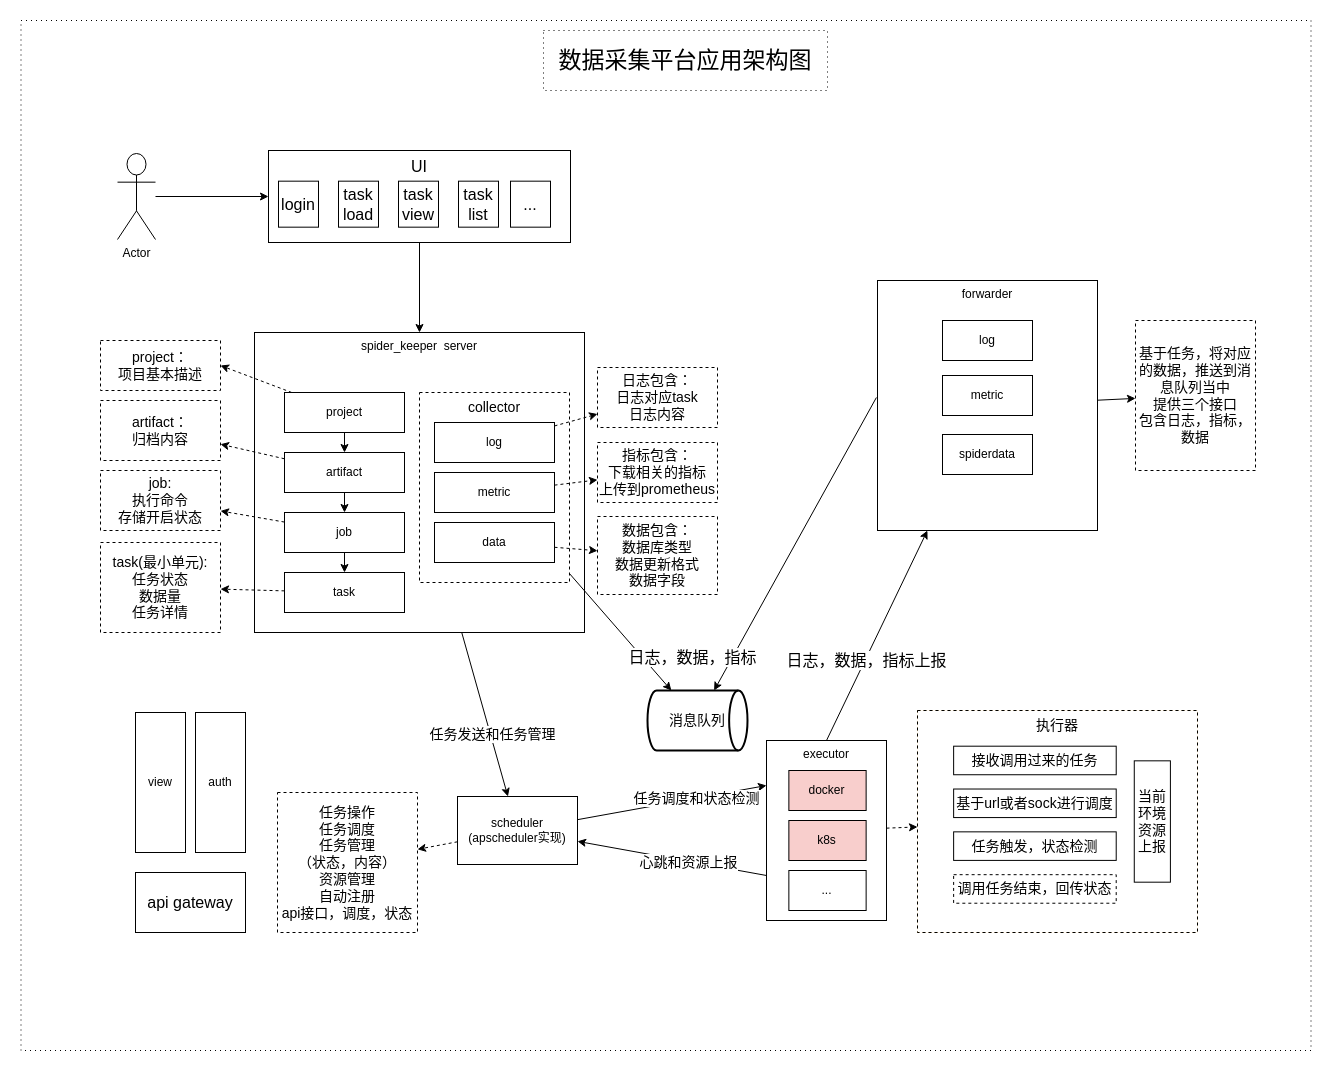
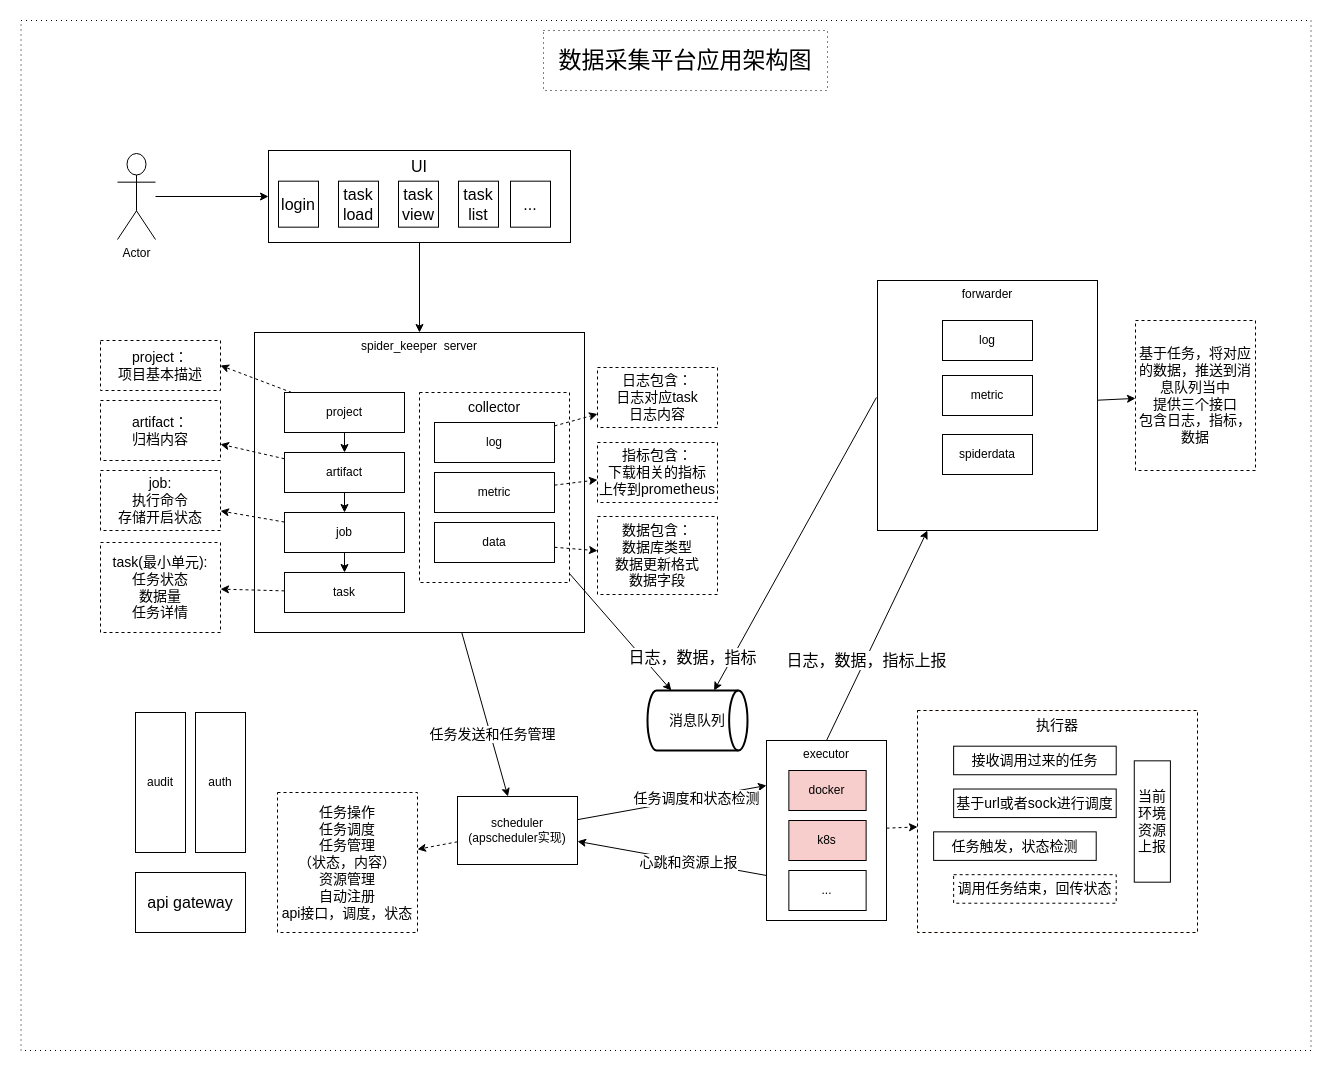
node "view": label "view" -> "audit"
node "任务触发，状态检测": moved (1035, 846) -> (1015, 846)
